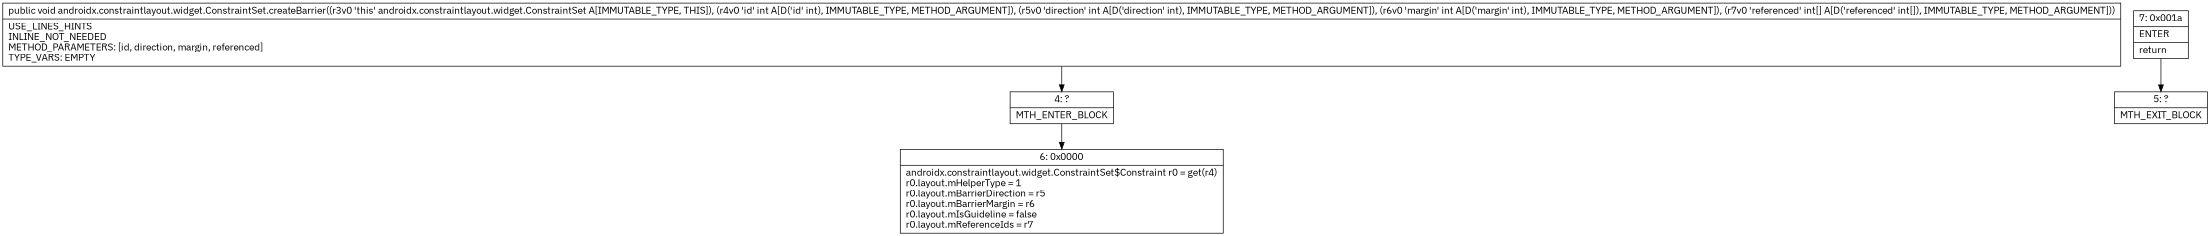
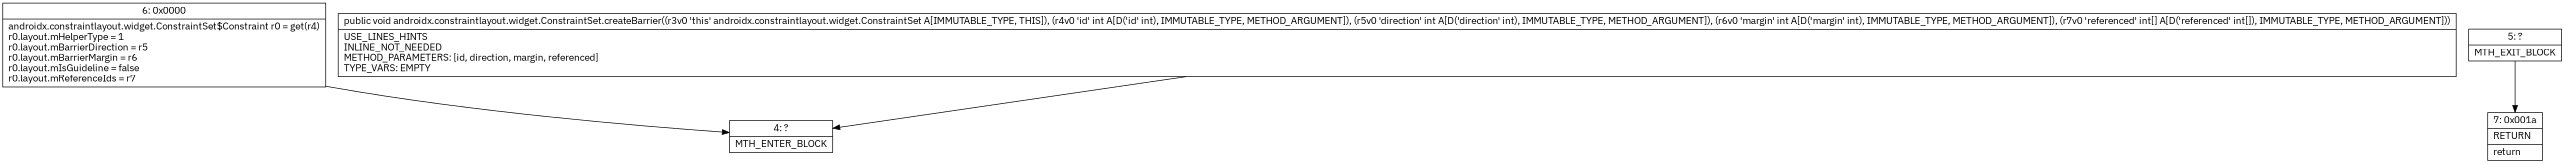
node "7: 0x001a": text "ENTER" -> "RETURN"
edge "7: 0x001a" -> "5: ?": reversed
edge "4: ?" -> "6: 0x0000": reversed
